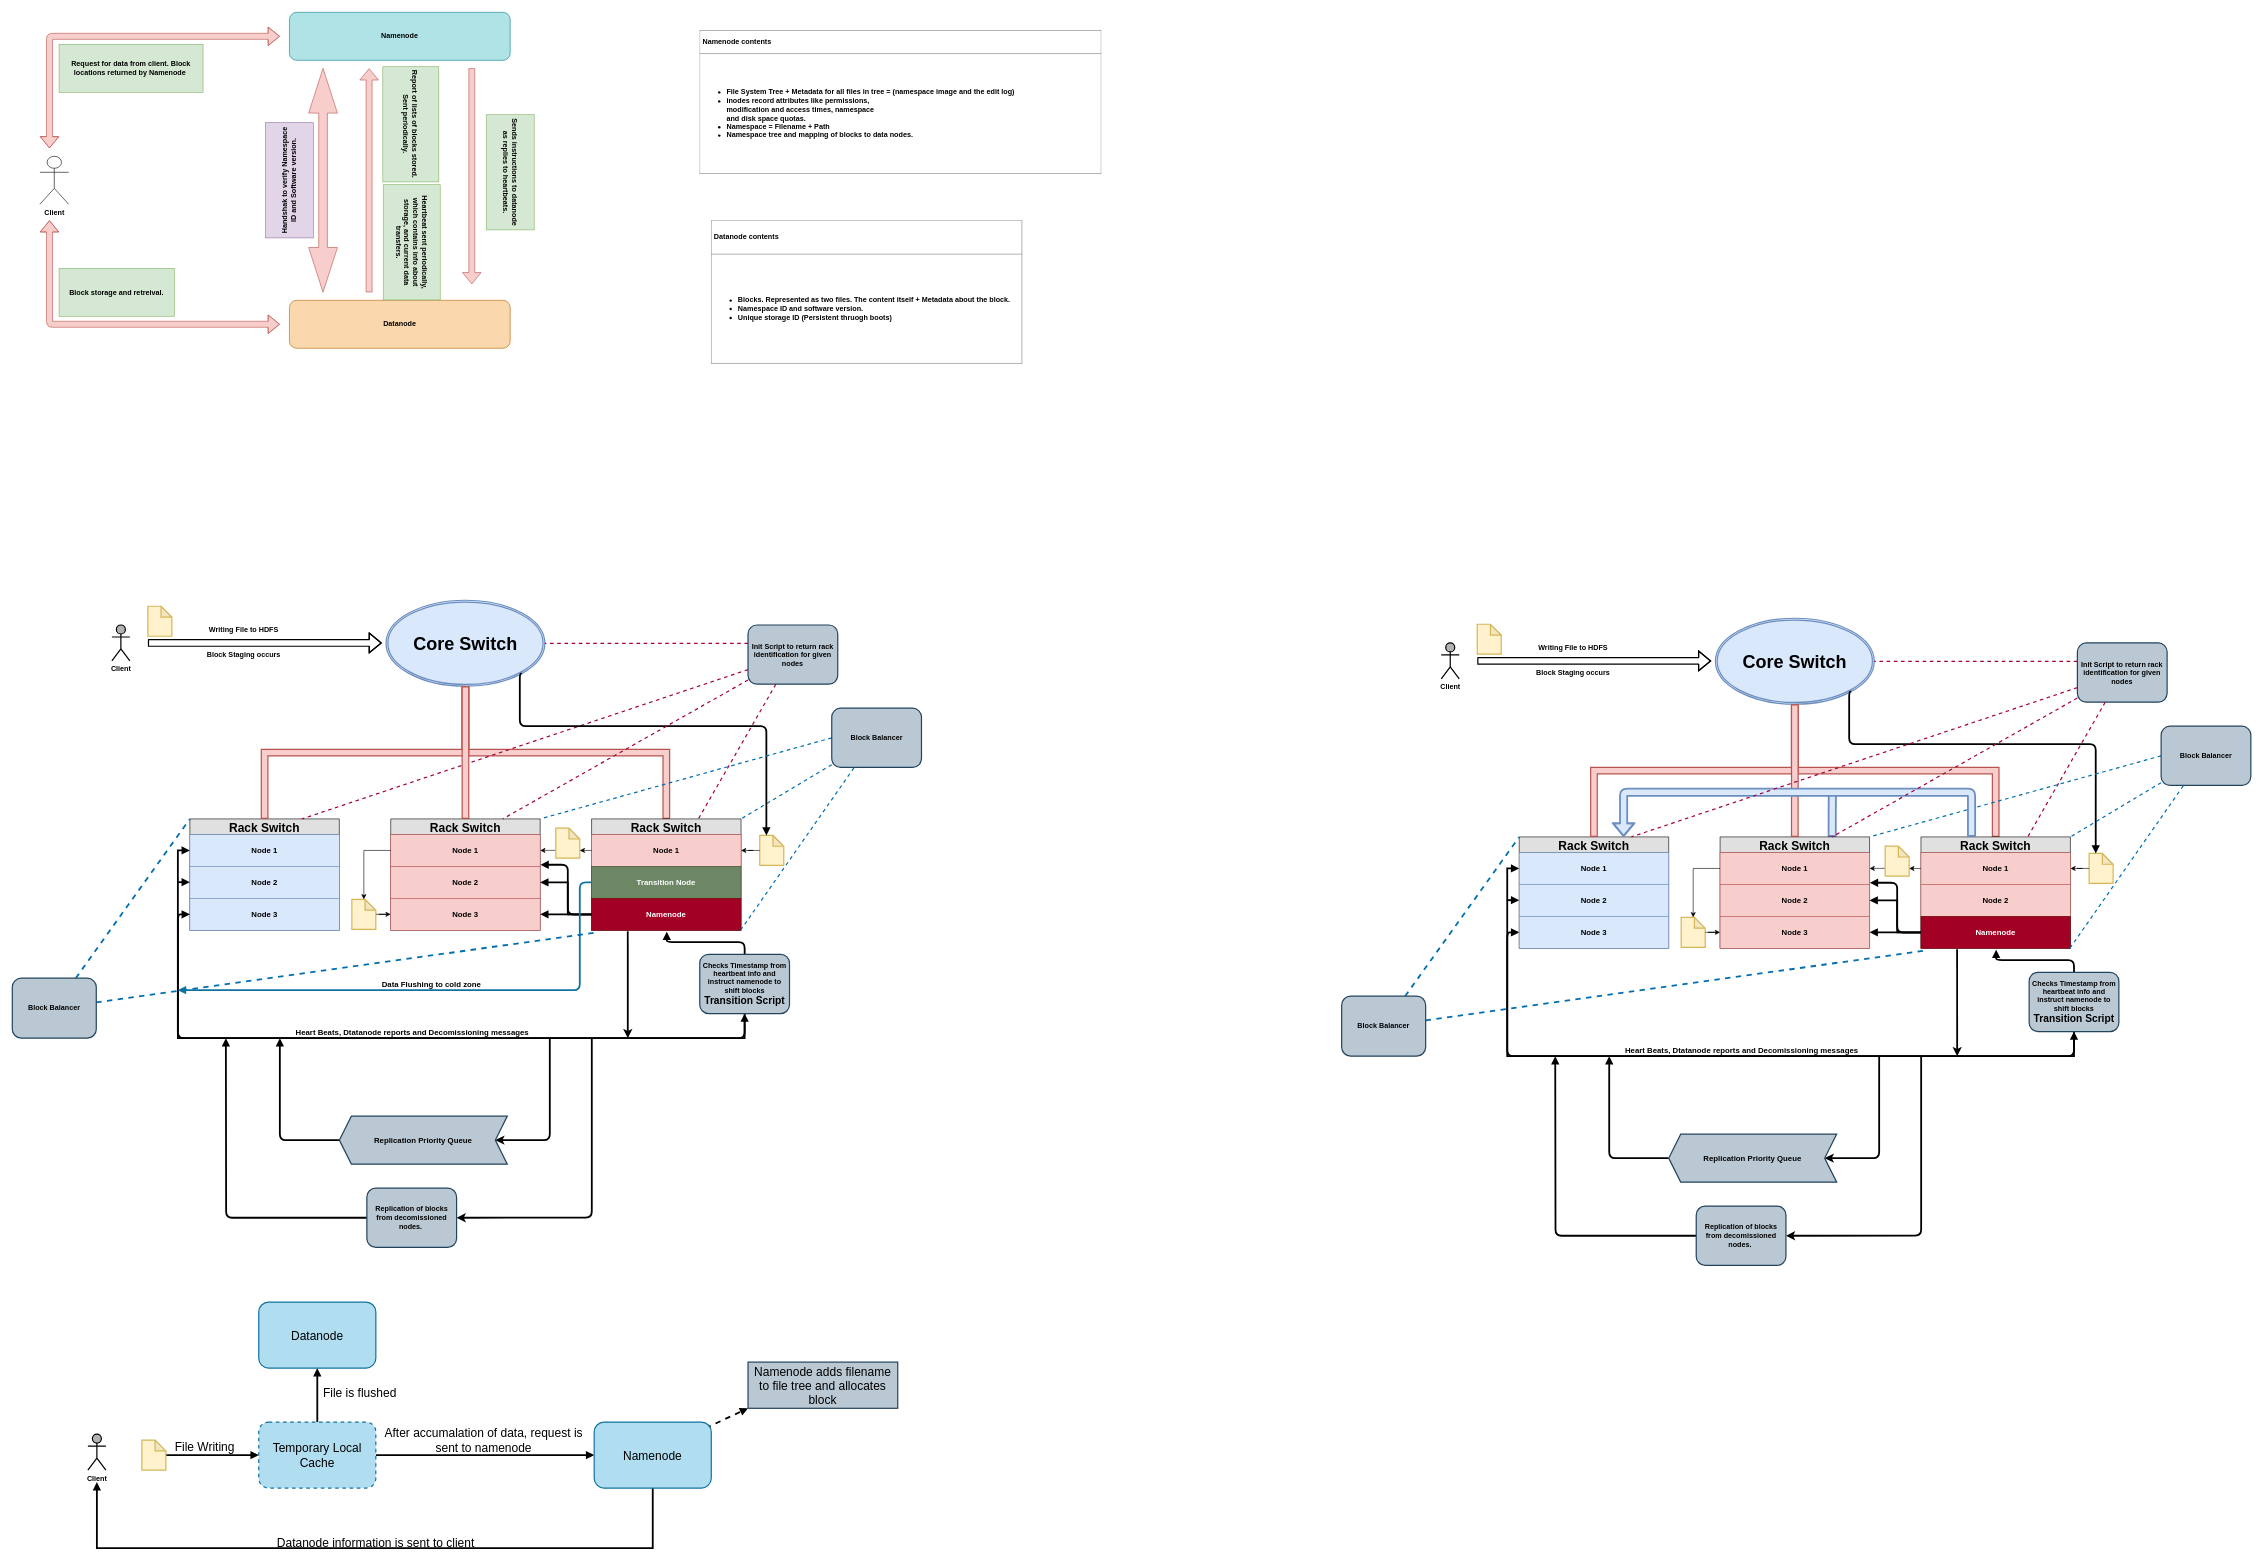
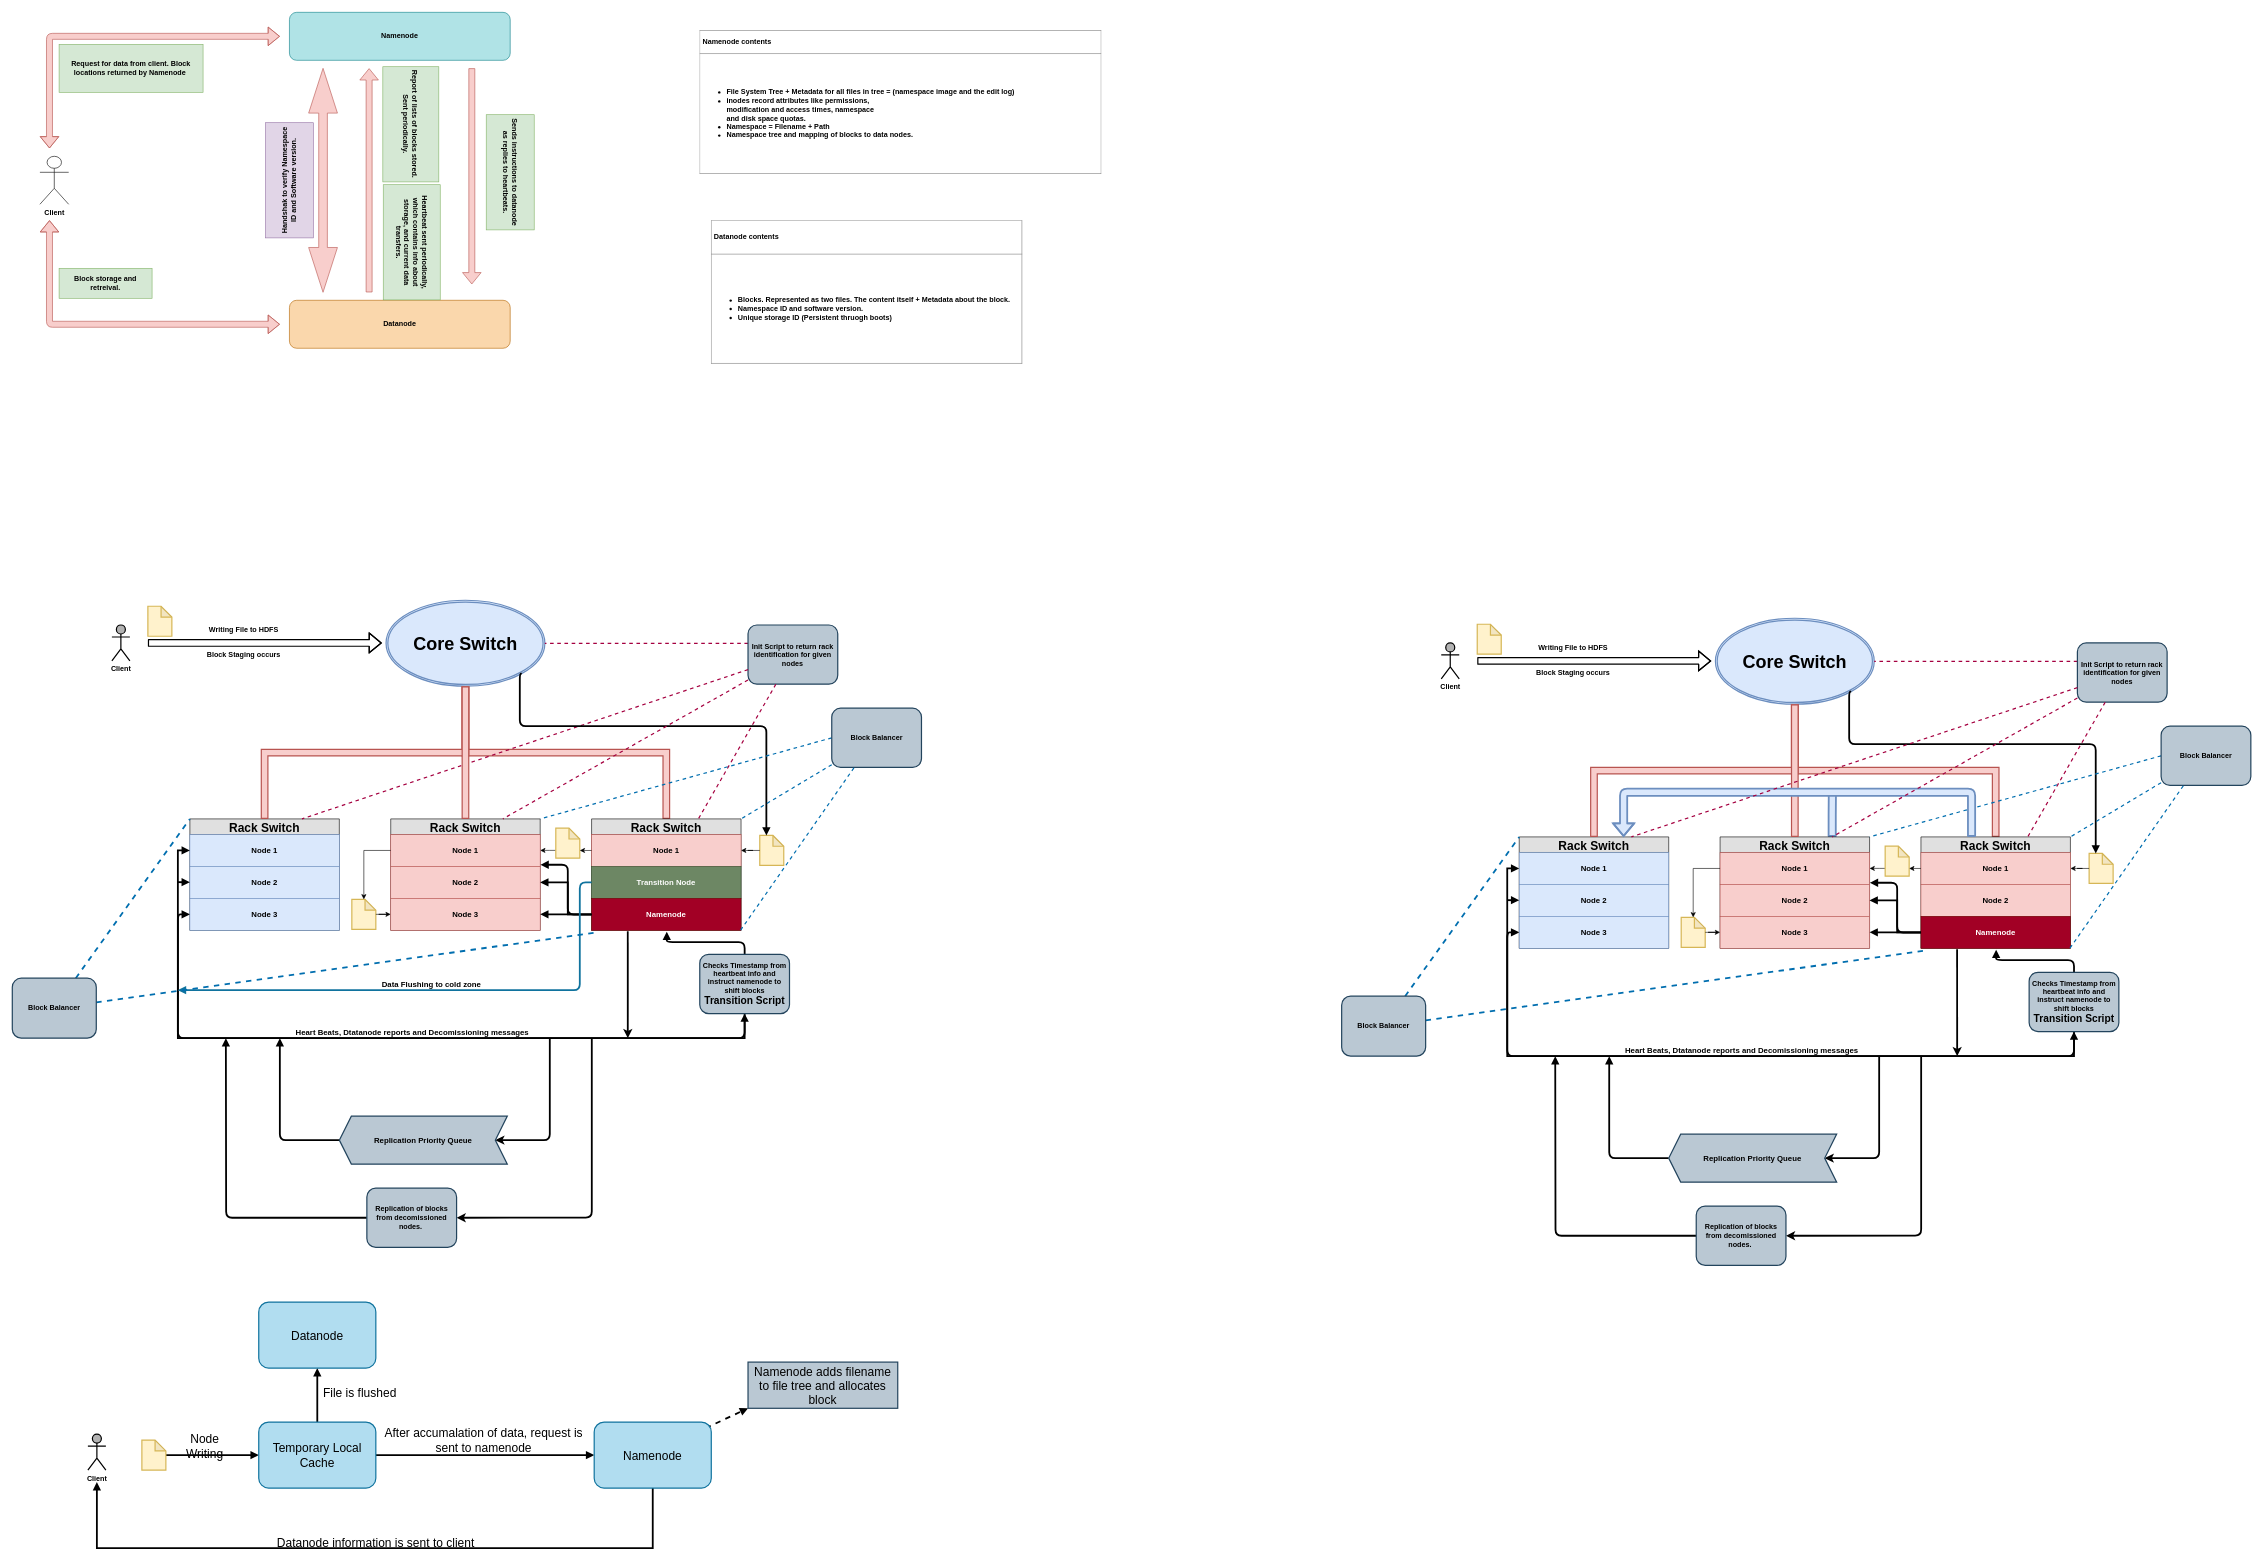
node "Block storage and retreival.": size 115x48 -> 93x30
node "File Writing": label "File Writing" -> "Node Writing"
node "Temporary Local Cache": style dashed -> solid
